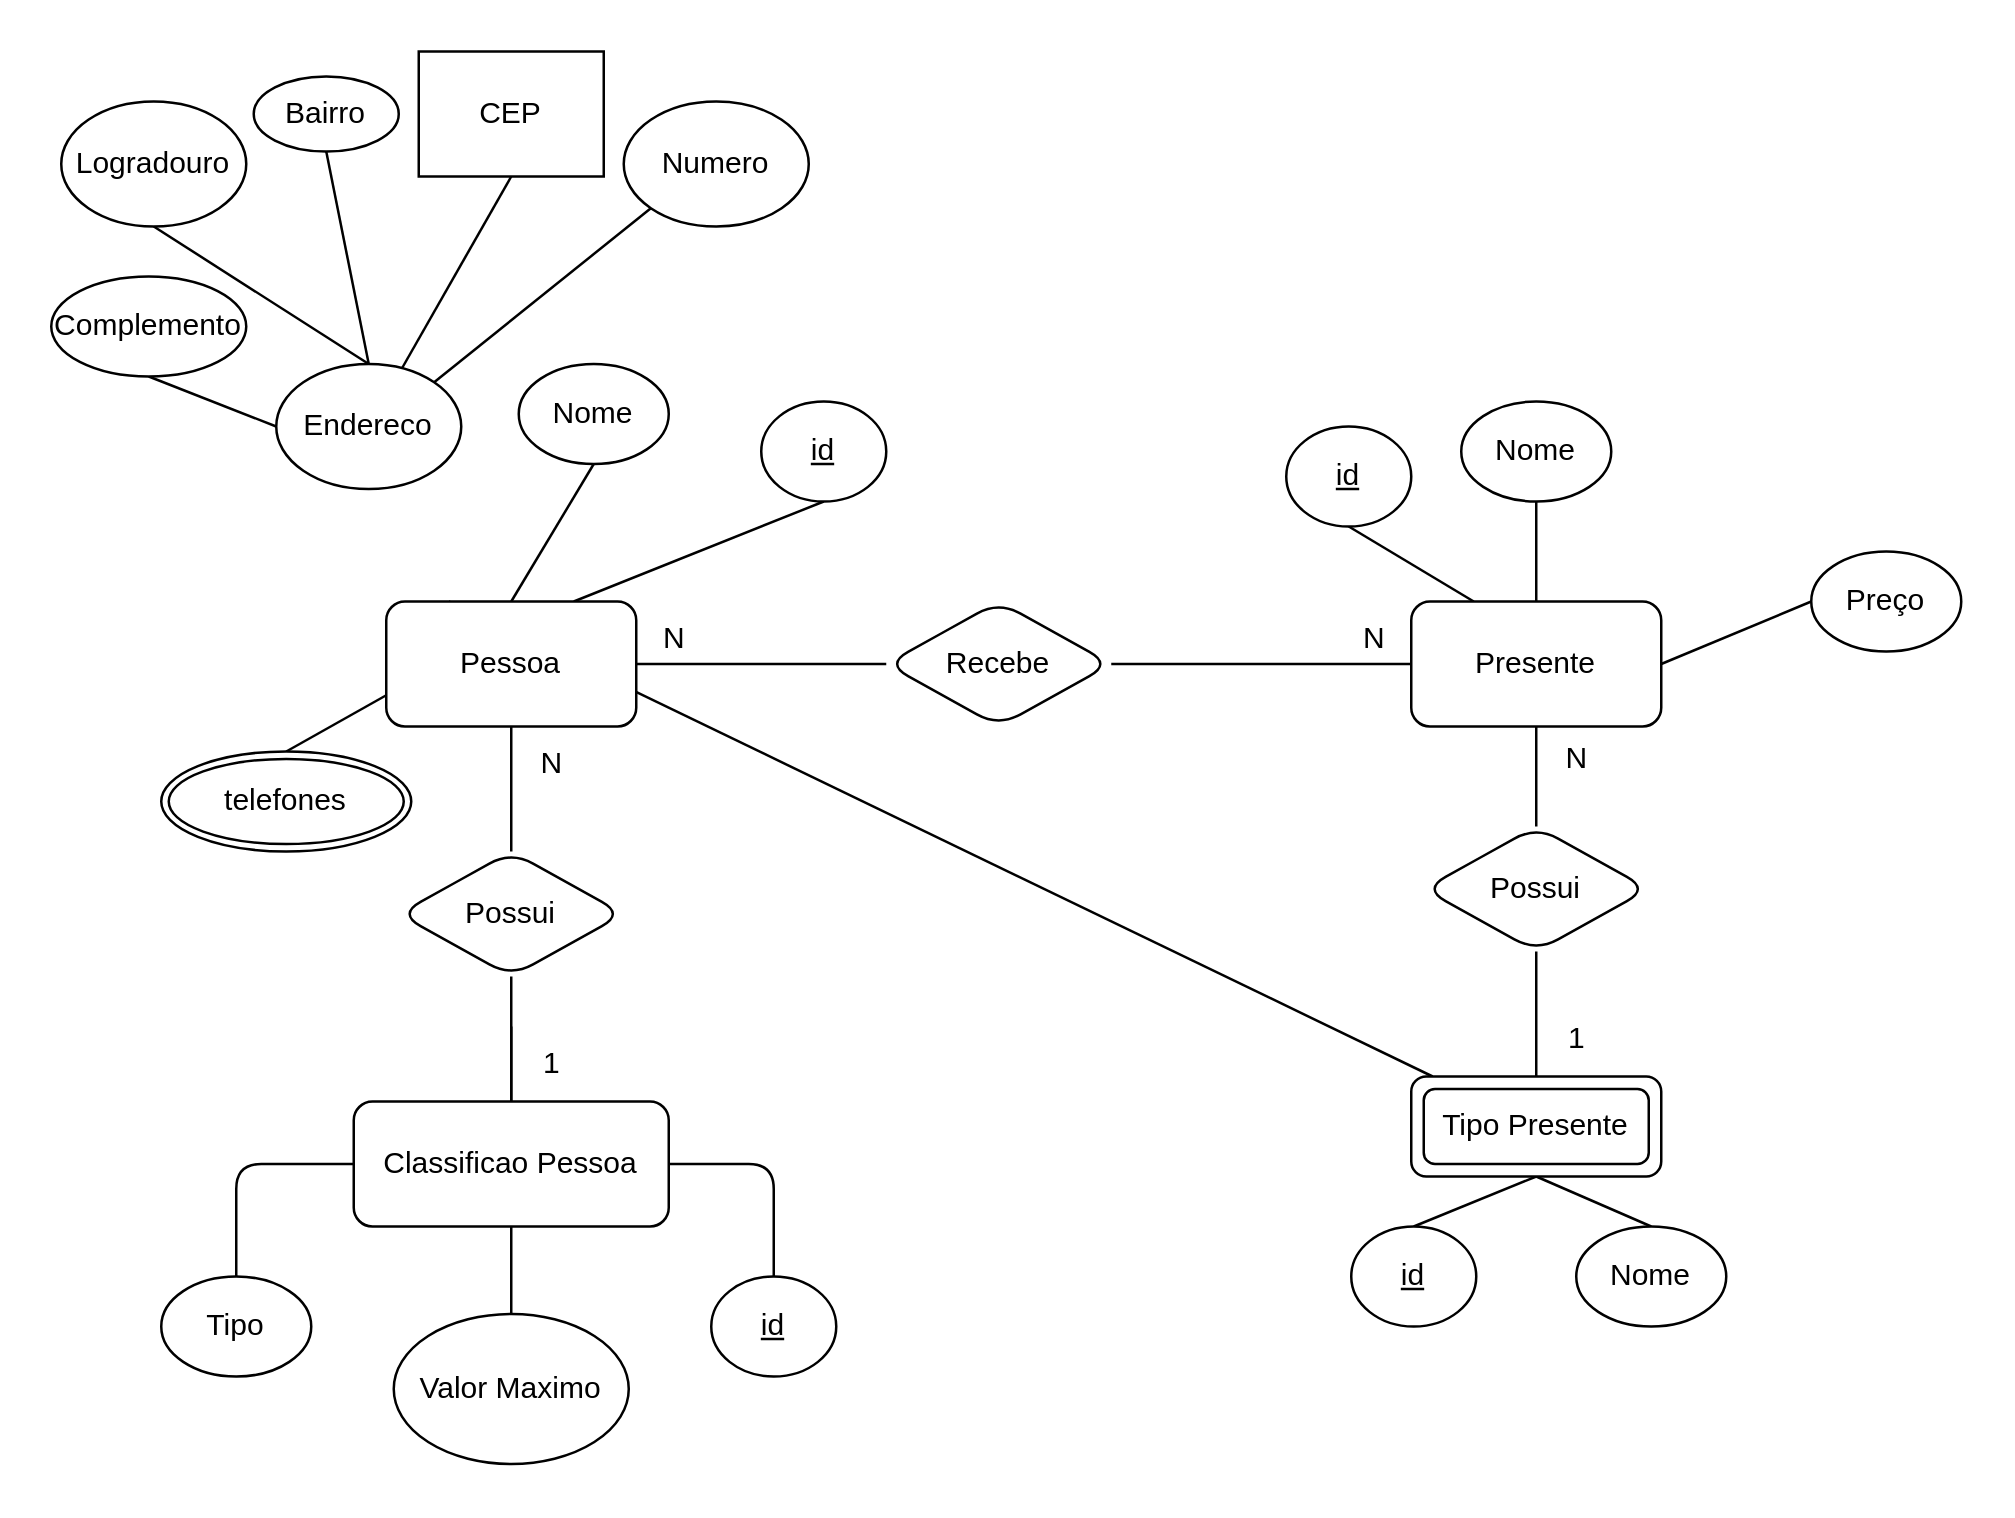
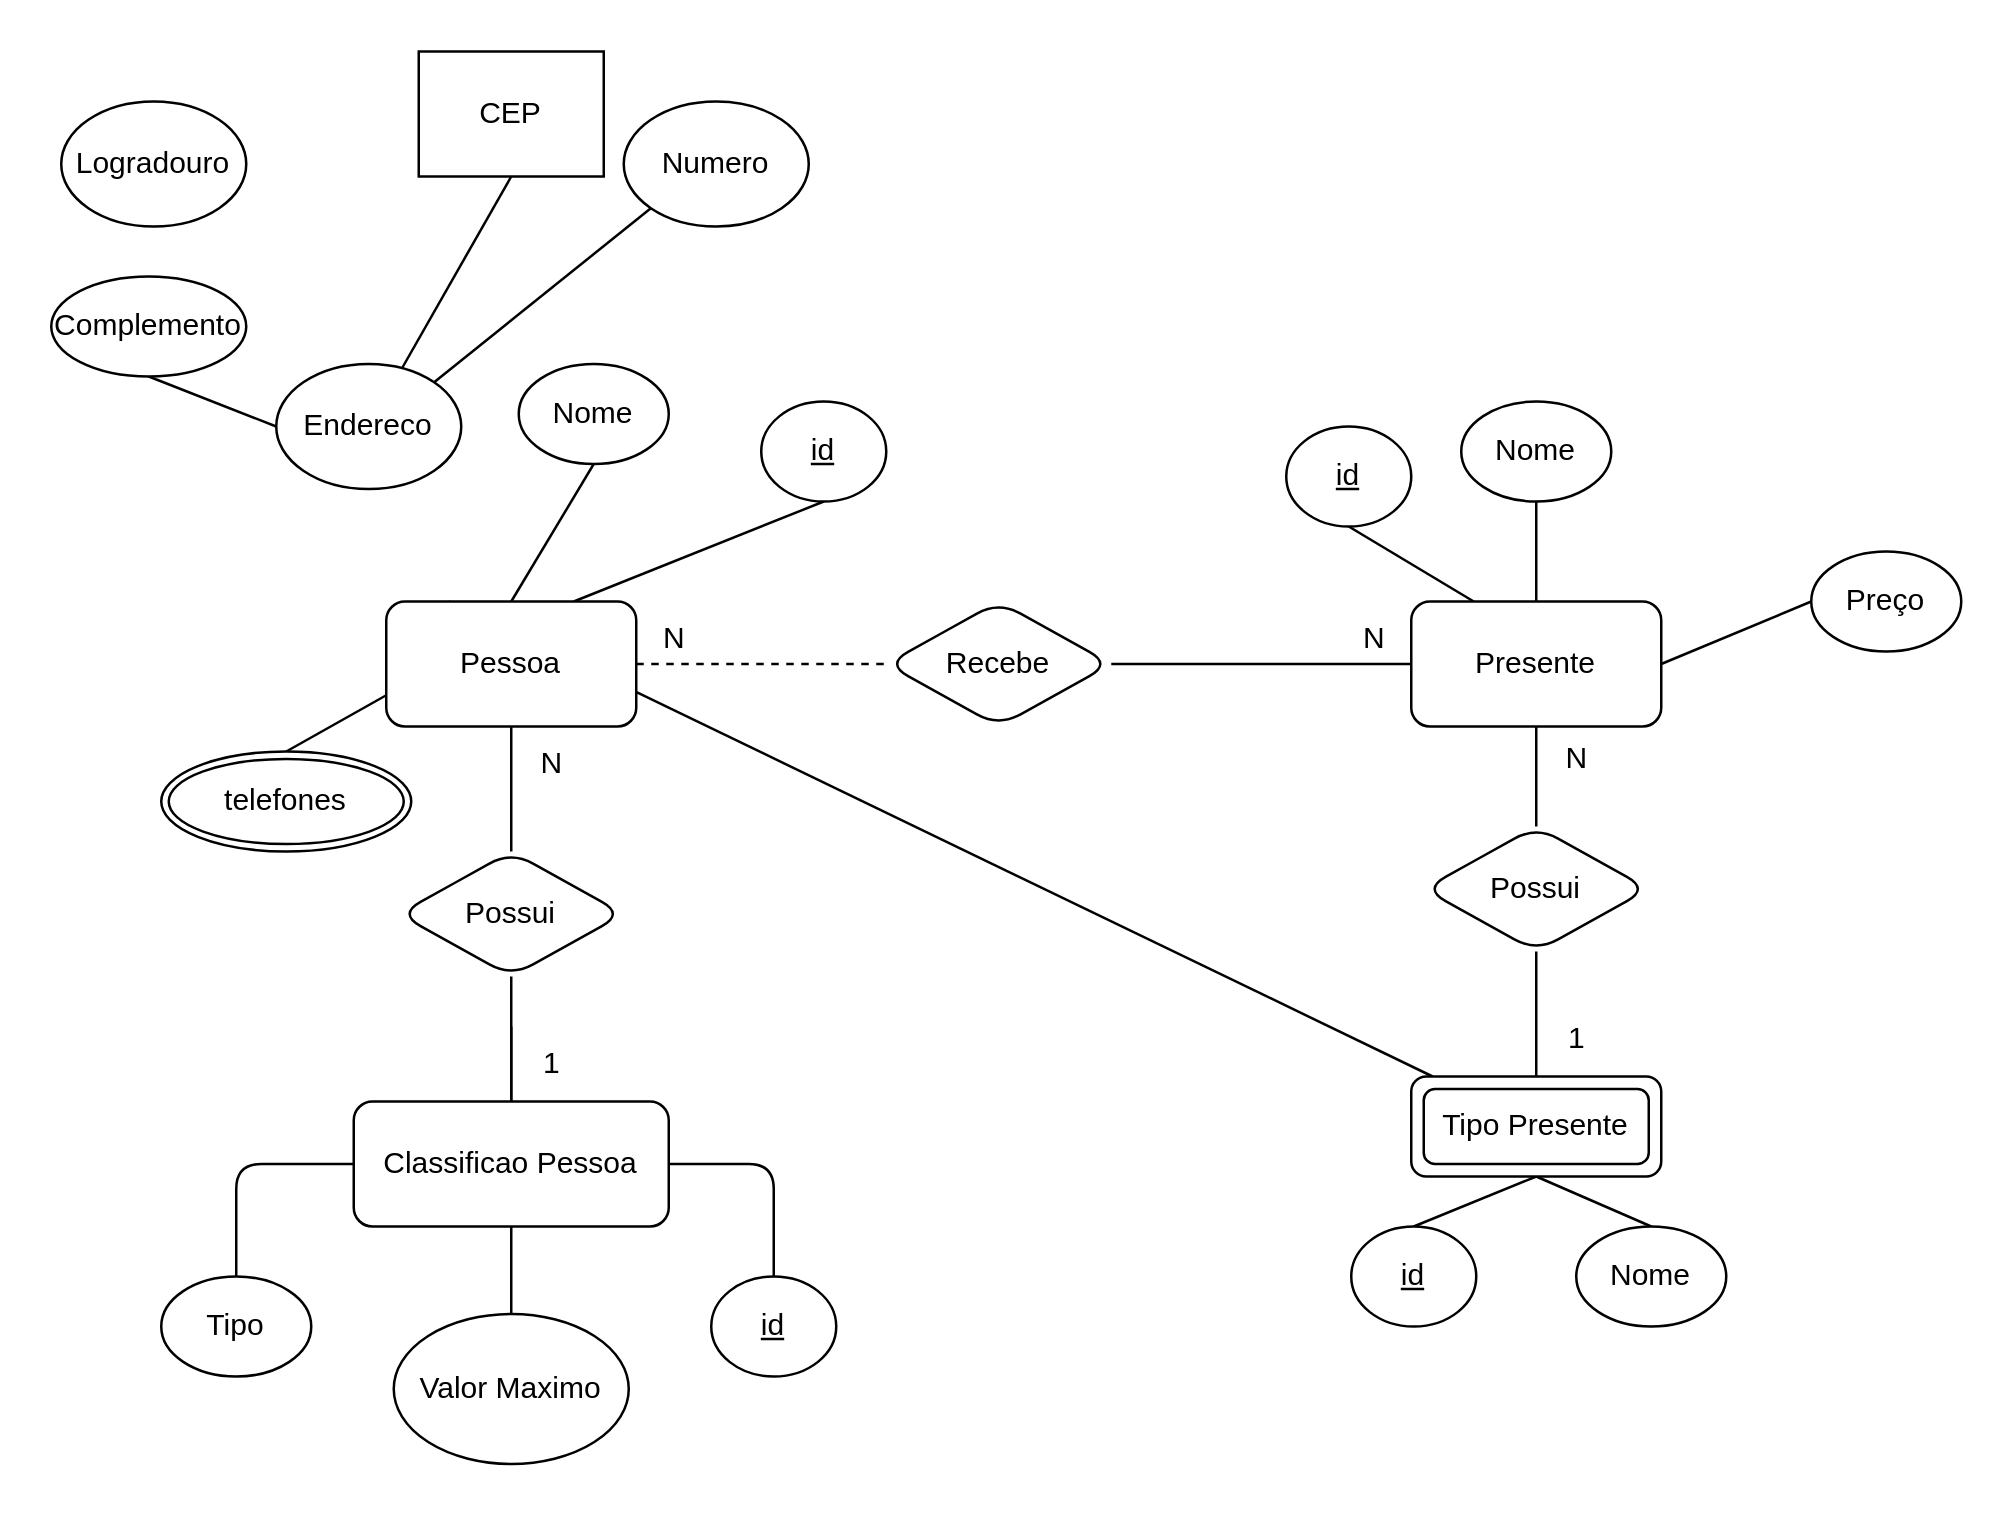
node "Bairro": removed
edge "Bairro" -- "Endereco": removed
edge "Logradouro" -- "Endereco": removed
edge "Pessoa" -- "Recebe": style solid -> dashed
